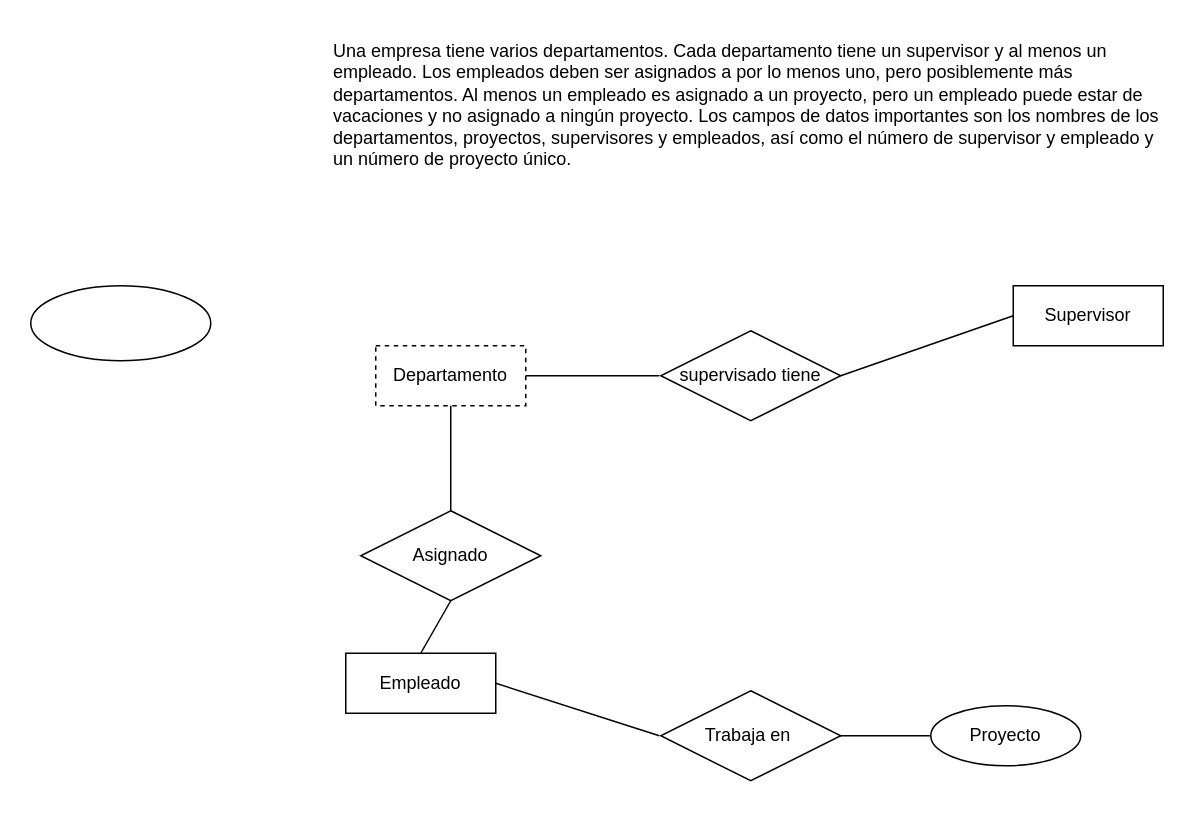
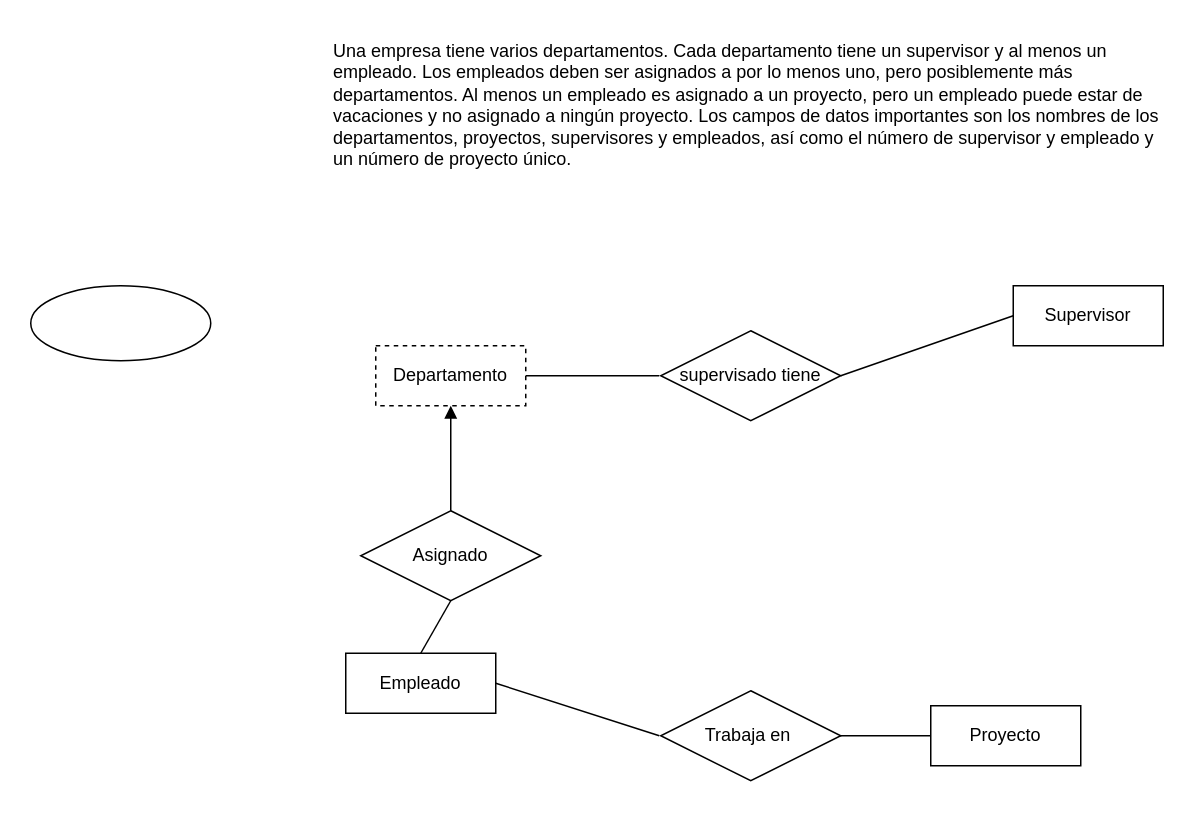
edge "Departamento" -- "Asignado": arrowhead none -> block
node "Proyecto": shape ellipse -> rectangle
